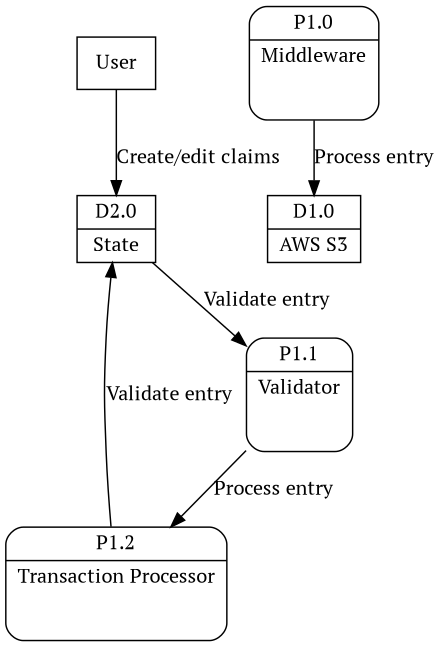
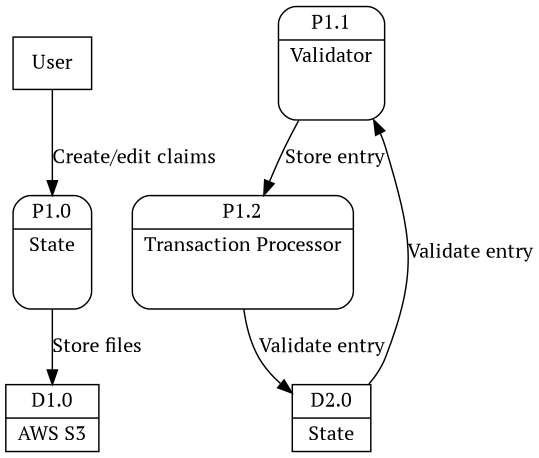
node "P1.0": text "Middleware" -> "State"
edge "User" -> "D2.0": now "User" -> "P1.0"
edge "P1.0" -> "D1.0": label "Process entry" -> "Store files"
edge "P1.1" -> "P1.2": label "Process entry" -> "Store entry"
